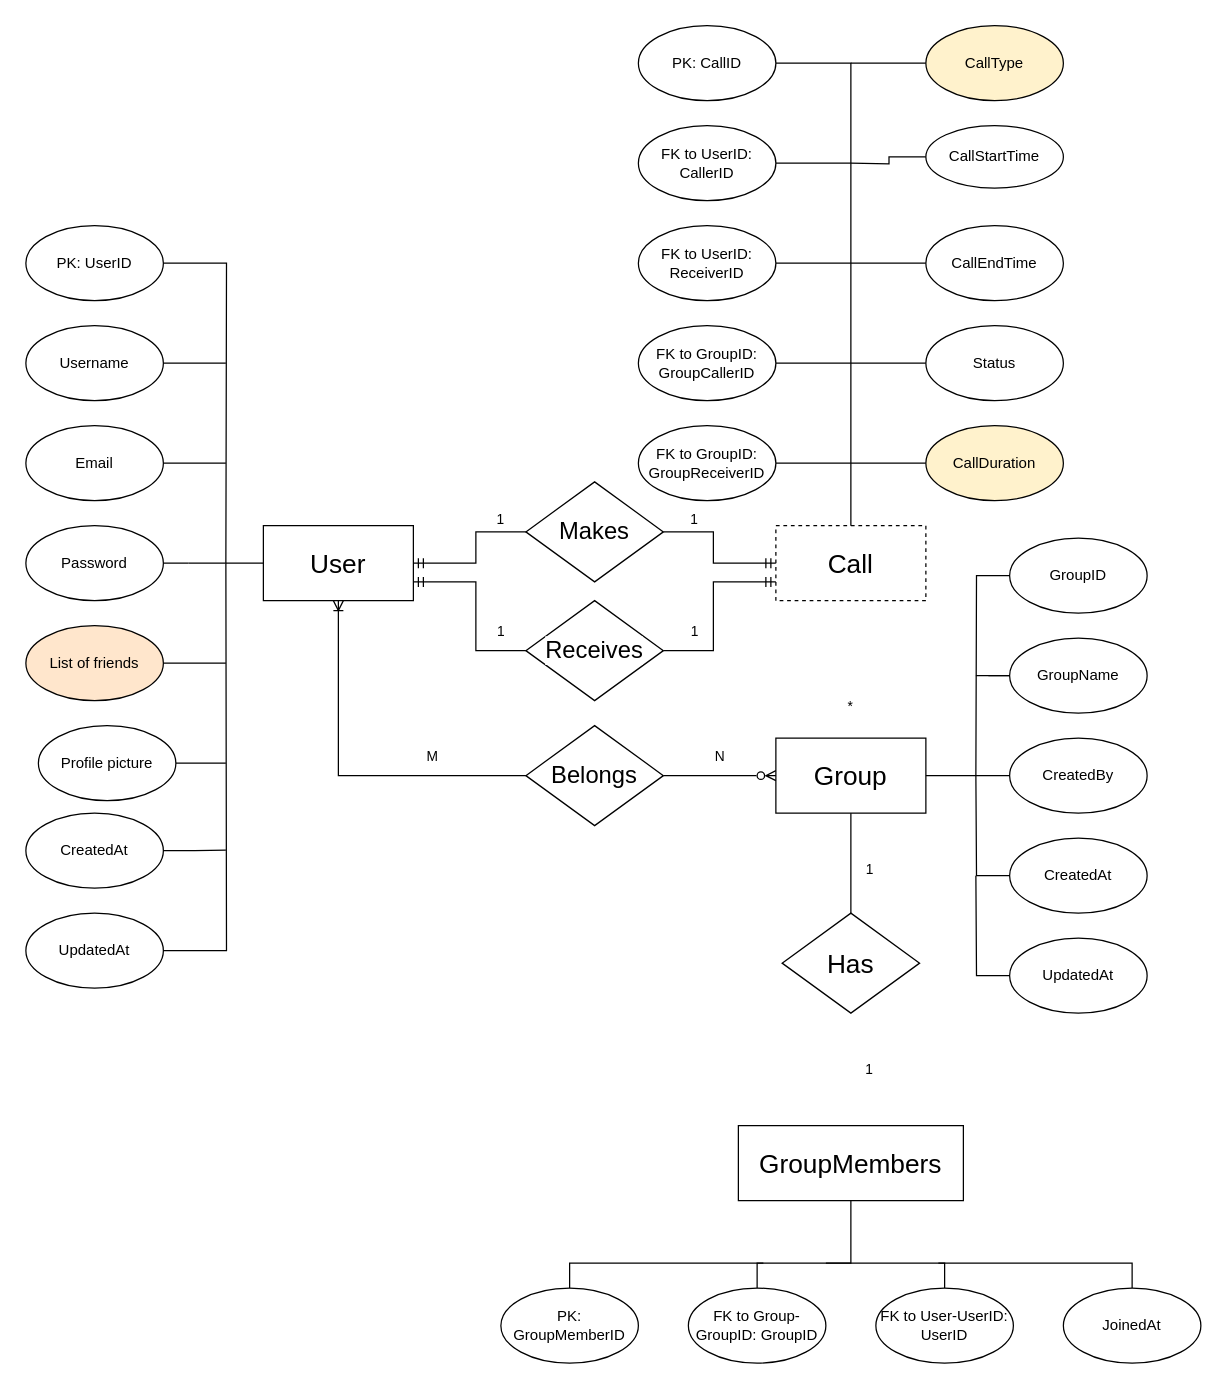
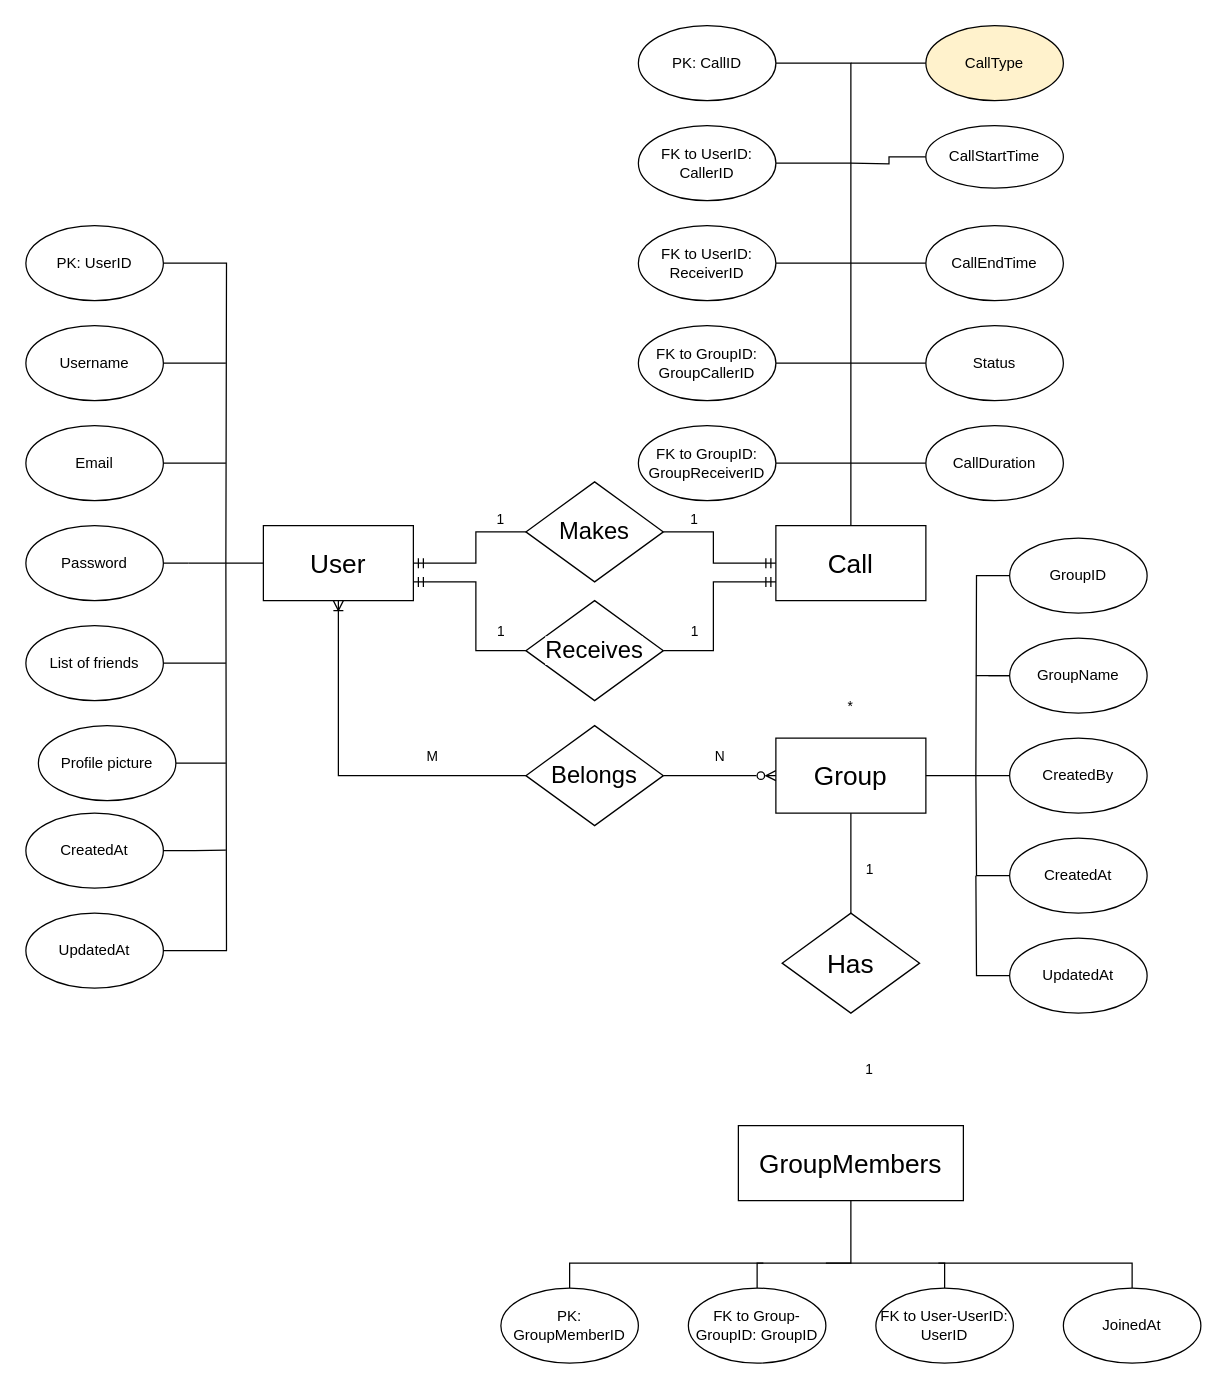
node "CallDuration": fillcolor #fff2cc -> #ffffff
node "Call": style dashed -> solid
node "List of friends": fillcolor #ffe6cc -> #ffffff
